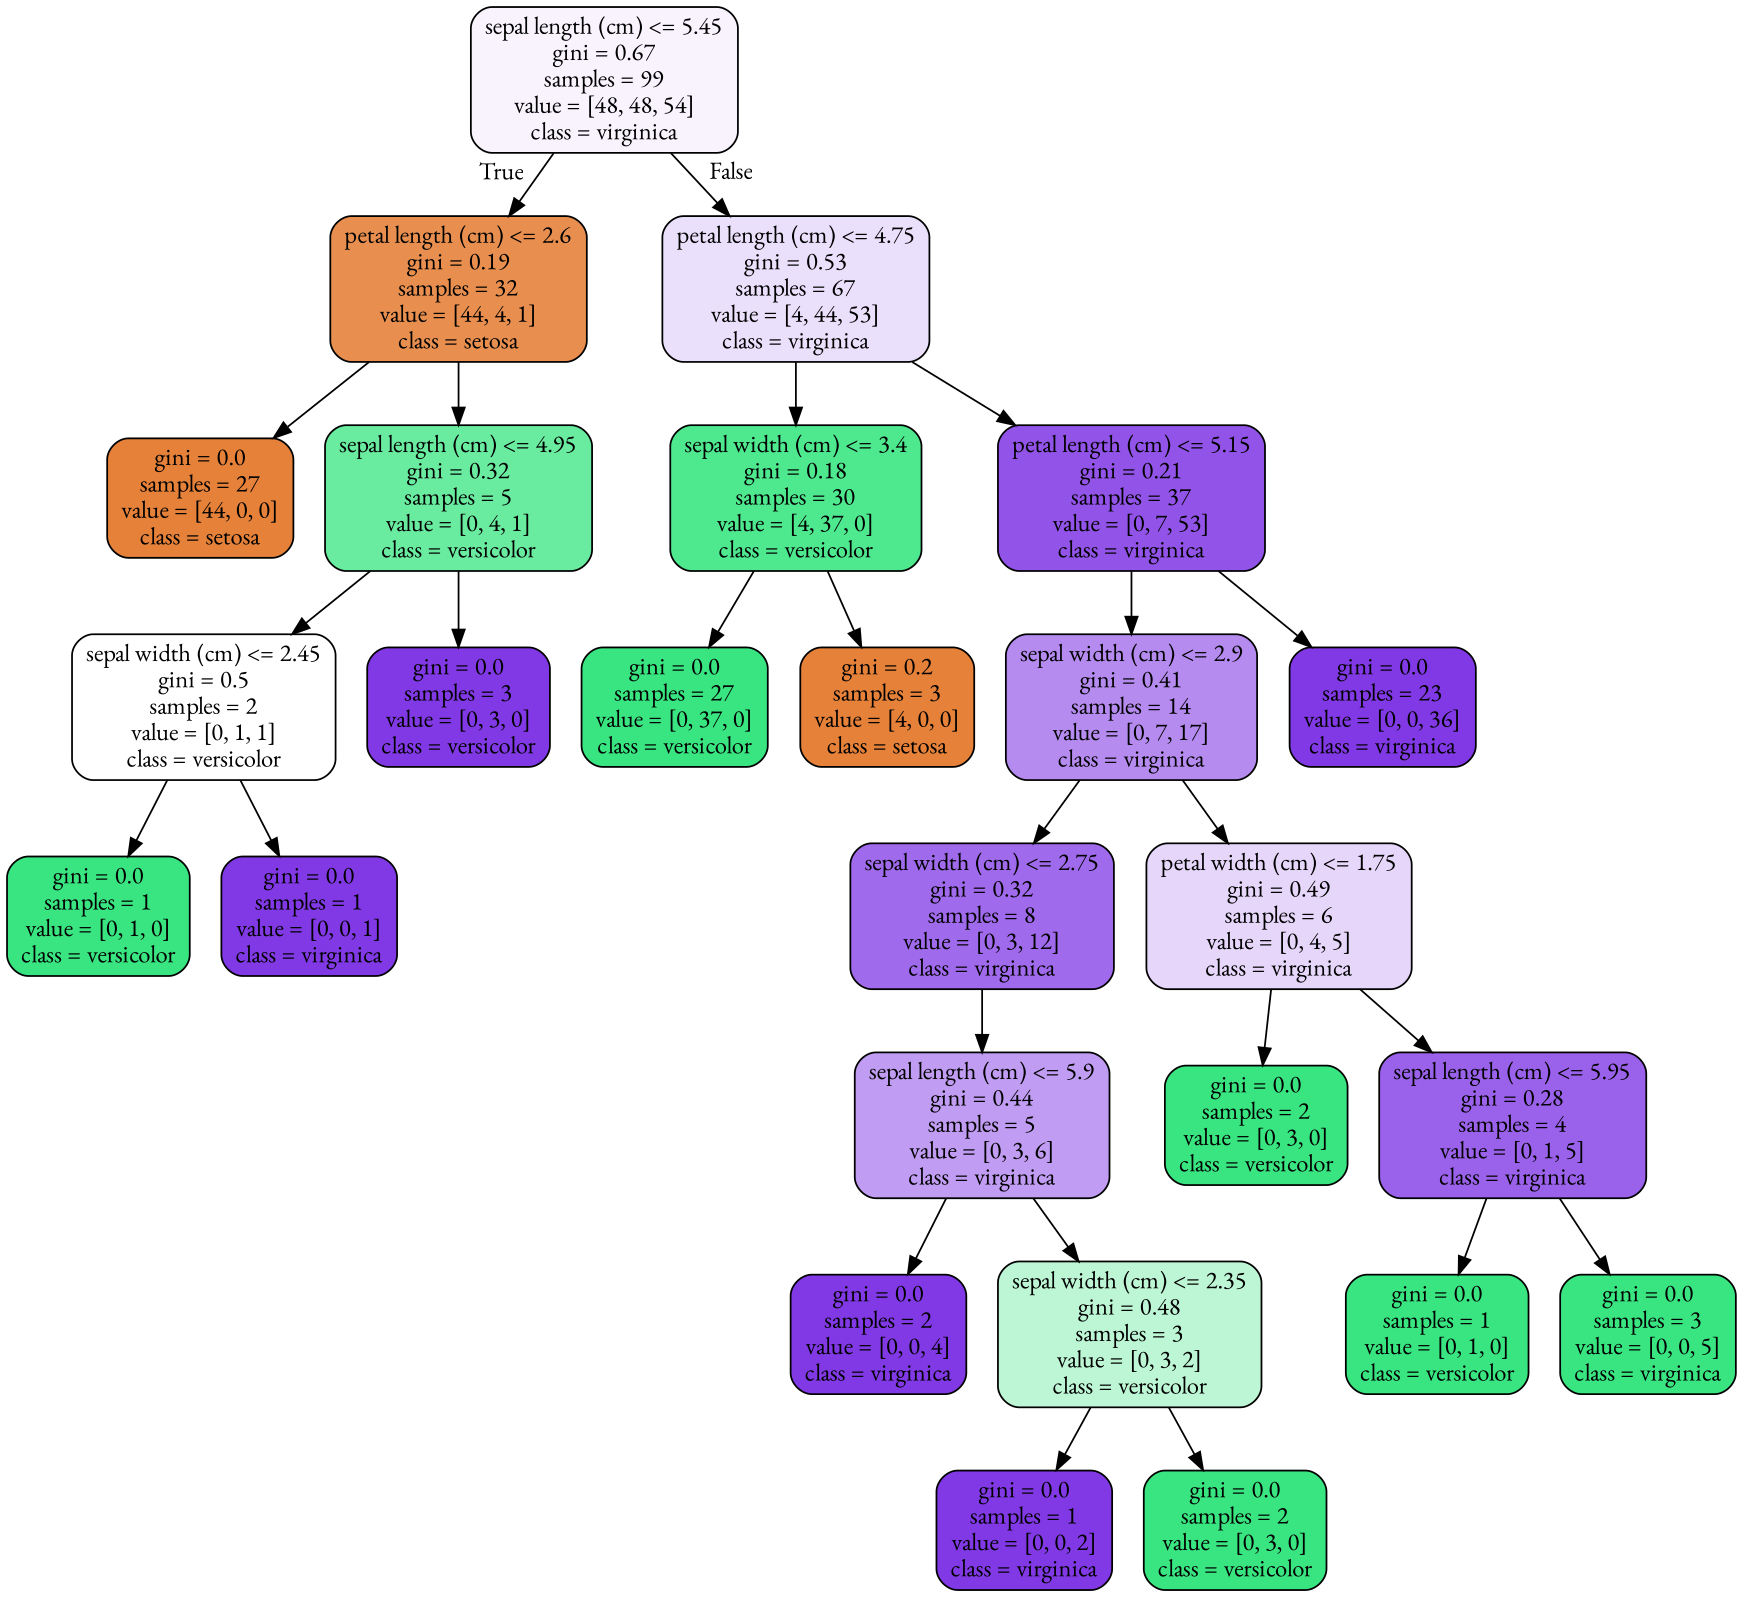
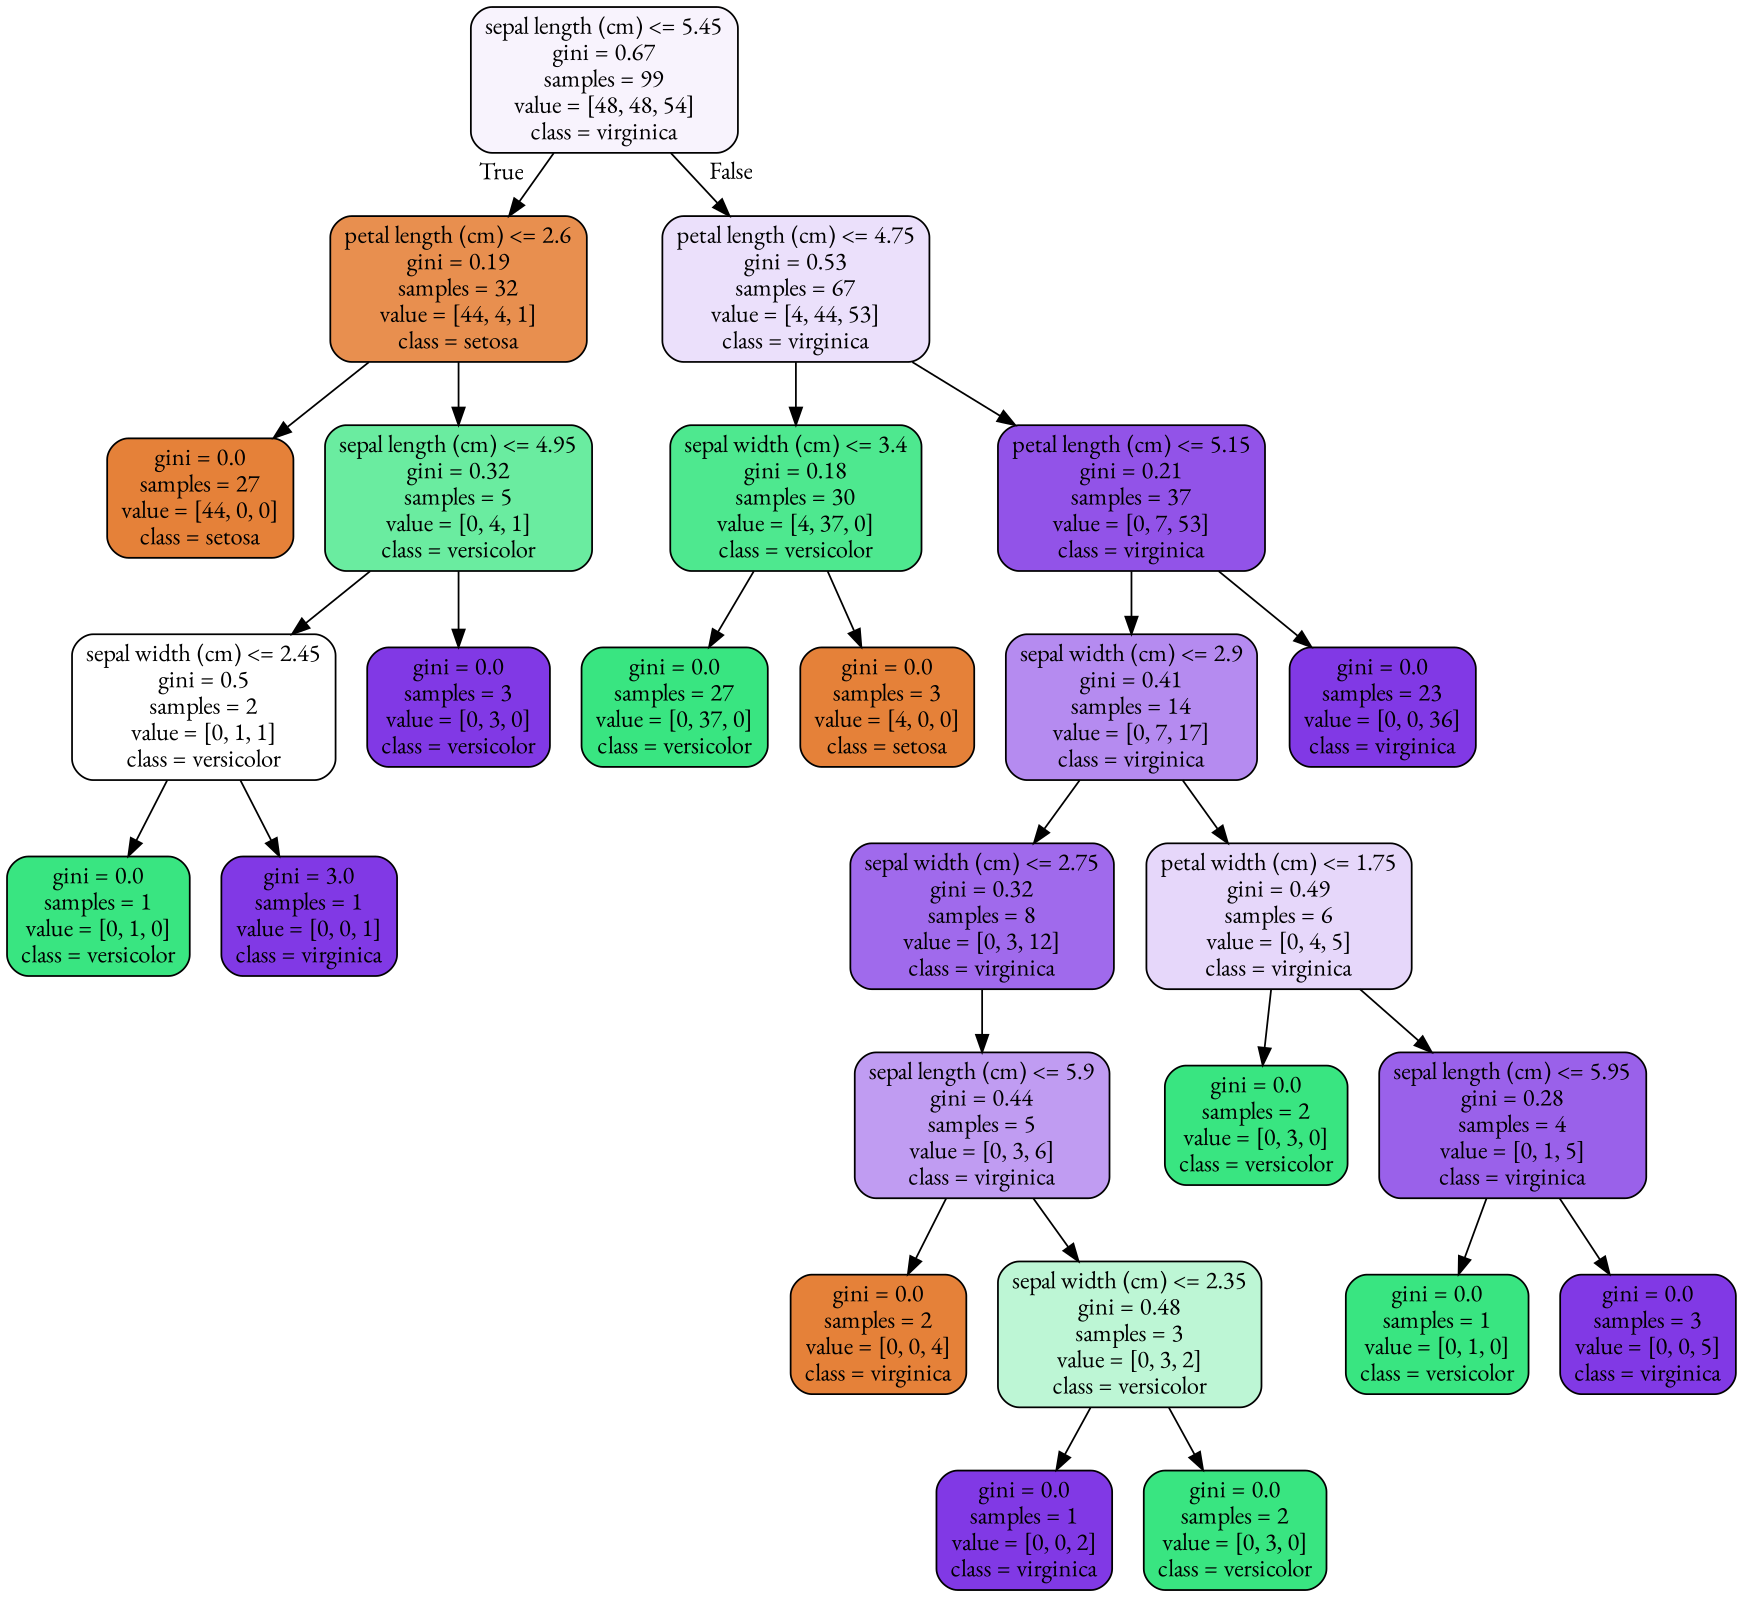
node "gini = 0.2 samples = 3 value = [4, 0, 0] class = setosa": label "gini = 0.2 samples = 3 value = [4, 0, 0] class = setosa" -> "gini = 0.0 samples = 3 value = [4, 0, 0] class = setosa"
node "gini = 0.0 samples = 1 value = [0, 0, 1] class = virginica": label "gini = 0.0 samples = 1 value = [0, 0, 1] class = virginica" -> "gini = 3.0 samples = 1 value = [0, 0, 1] class = virginica"
node "gini = 0.0 samples = 2 value = [0, 0, 4] class = virginica": fillcolor #8139e5 -> #e58139
node "gini = 0.0 samples = 3 value = [0, 0, 5] class = virginica": fillcolor #39e581 -> #8139e5
